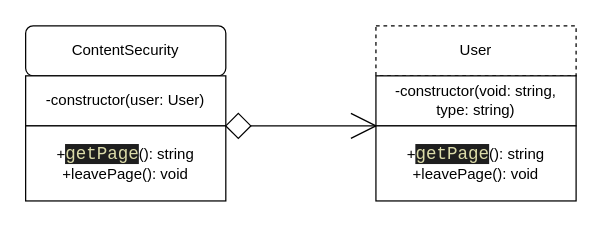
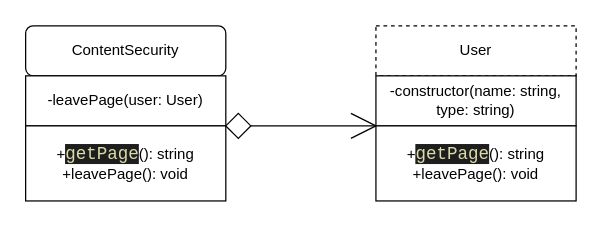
node "-constructor(user: User)": label "-constructor(user: User)" -> "-leavePage(user: User)"
node "-constructor(void: string, type: string)": label "-constructor(void: string, type: string)" -> "-constructor(name: string, type: string)"
